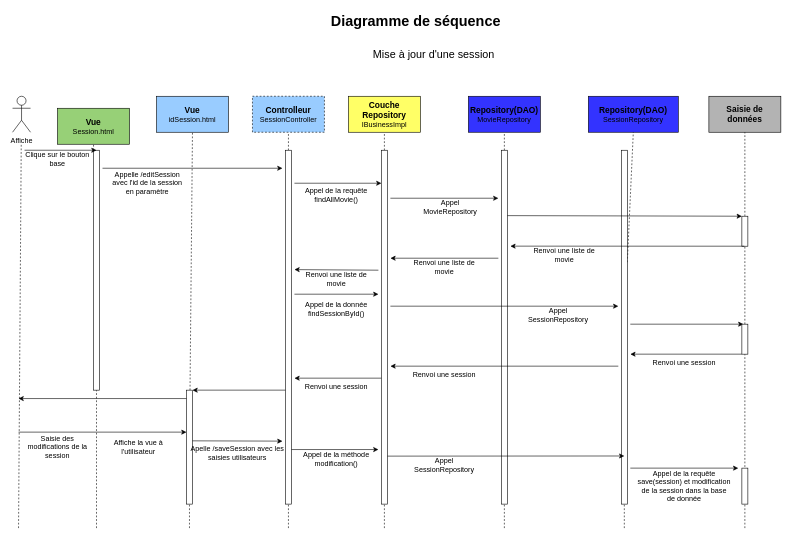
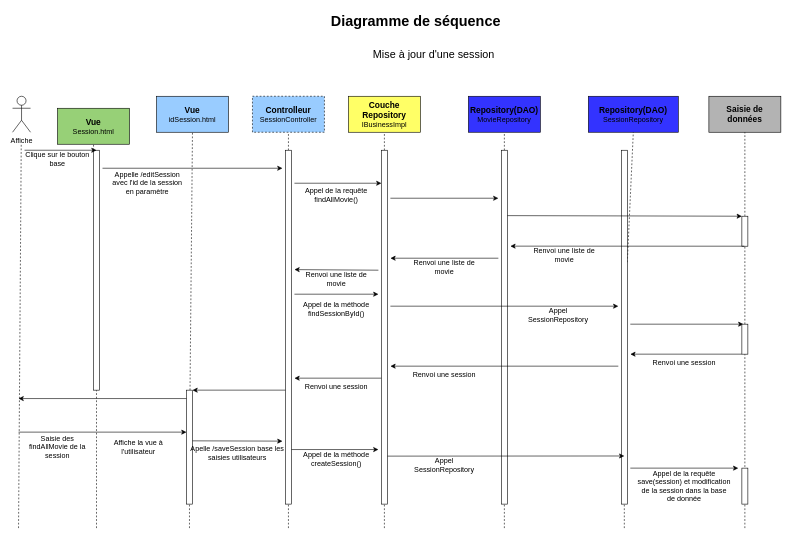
node "Appel MovieRepository": removed
node "Appel de la donnée findSessionById()": label "Appel de la donnée findSessionById()" -> "Appel de la méthode findSessionById()"
node "Saisie des modifications de la session": label "Saisie des modifications de la session" -> "Saisie des findAllMovie de la session"
node "Apelle /saveSession avec les saisies utilisateurs": label "Apelle /saveSession avec les saisies utilisateurs" -> "Apelle /saveSession base les saisies utilisateurs"
node "Appel de la méthode modification()": label "Appel de la méthode modification()" -> "Appel de la méthode createSession()"
